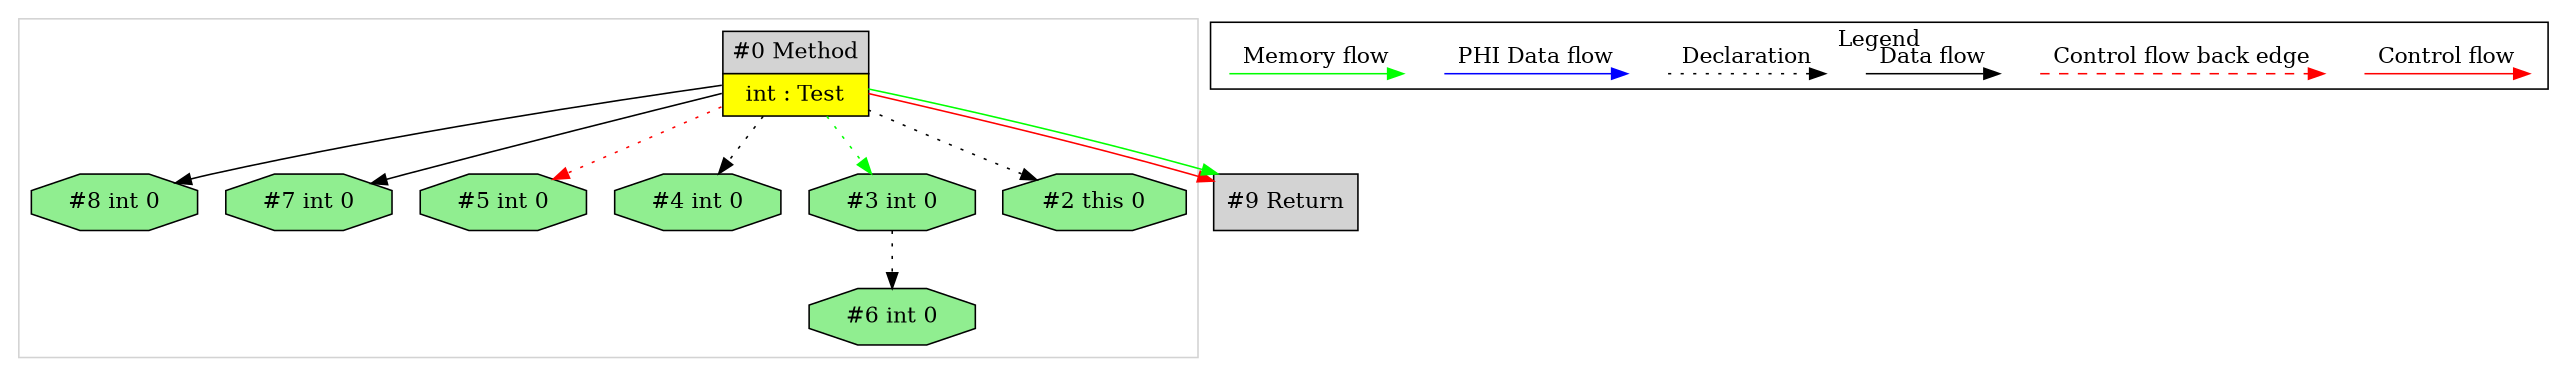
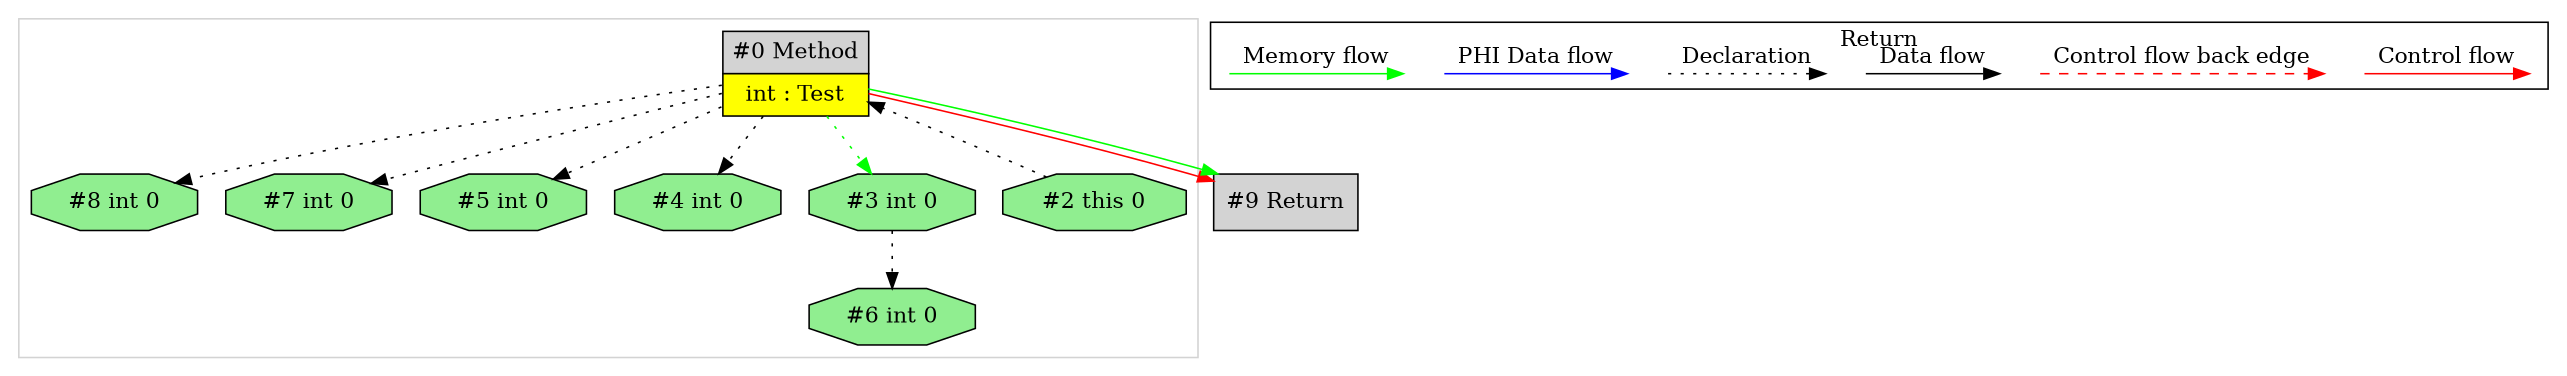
cluster "Legend": label "Legend" -> "Return"
edge "#0 Method" -> "#8 int 0": style solid -> dotted
edge "#0 Method" -> "#7 int 0": style solid -> dotted
edge "#0 Method" -> "#5 int 0": color red -> black
edge "#0 Method" -> "#2 this 0": reversed
